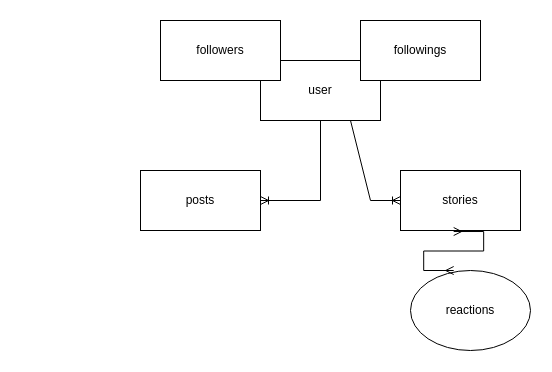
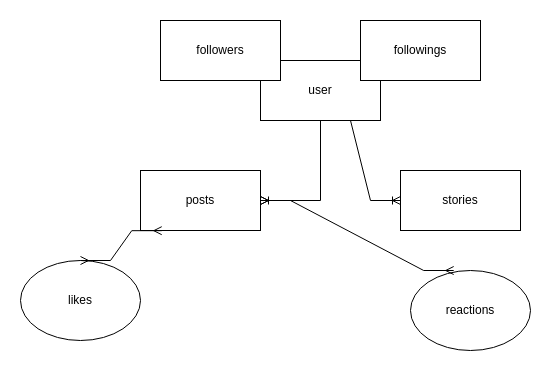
edge "stories" -- "reactions": now "posts" -- "reactions"
edge "posts" -- "likes": added
node "likes": added
